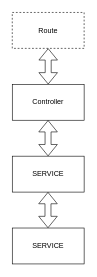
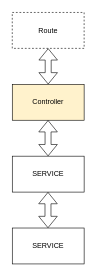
node "Controller": fillcolor #ffffff -> #fff2cc
